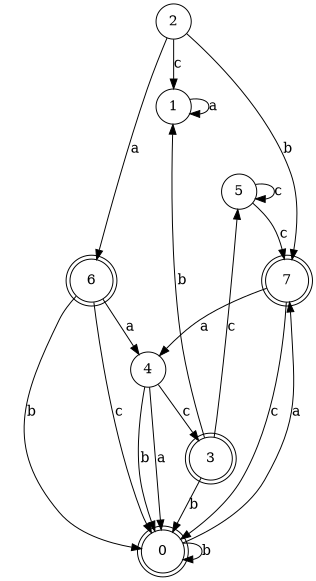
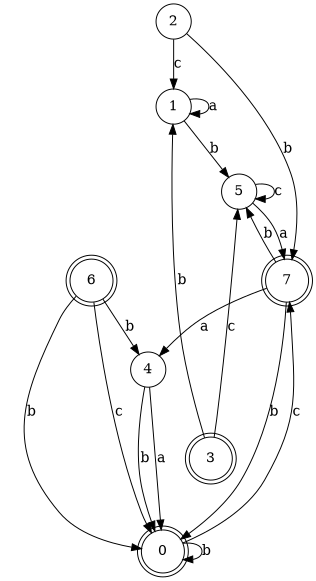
edge "2" -> "6": removed, label "a"
edge "1" -> "5": added, label "b"
edge "5" -> "7": label "c" -> "a"
edge "7" -> "5": added, label "b"
edge "6" -> "4": label "a" -> "b"
edge "4" -> "3": removed, label "c"
edge "7" -> "0": label "c" -> "b"
edge "0" -> "7": label "a" -> "c"
edge "3" -> "0": removed, label "b"
